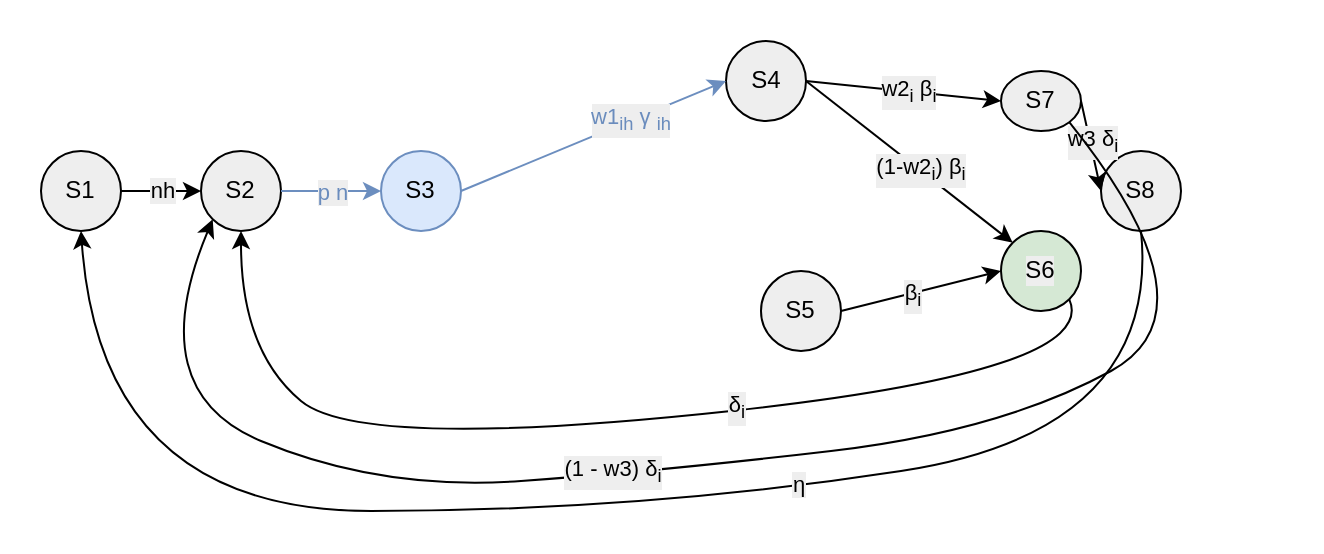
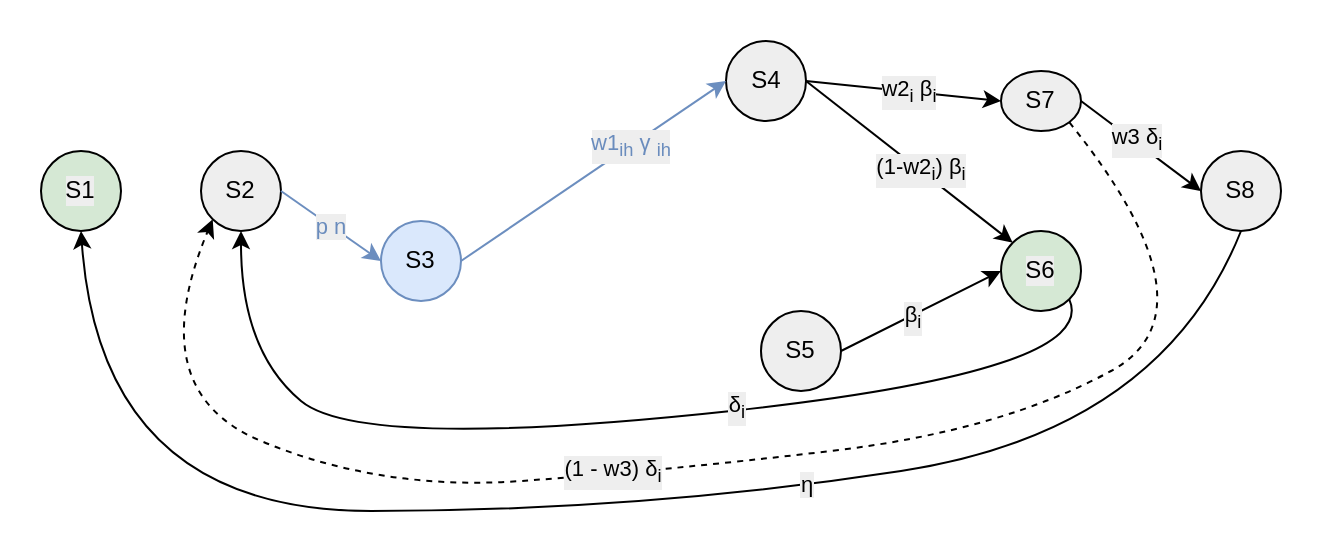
node "S1": fillcolor #eeeeee -> #d5e8d4
edge "S1" -> "S2": removed, label "nh"
node "S3": moved (421, 191) -> (421, 261)
node "S8": moved (1141, 191) -> (1241, 191)
node "S5": moved (801, 311) -> (801, 351)
edge "S7" -> "S2": style solid -> dashed
